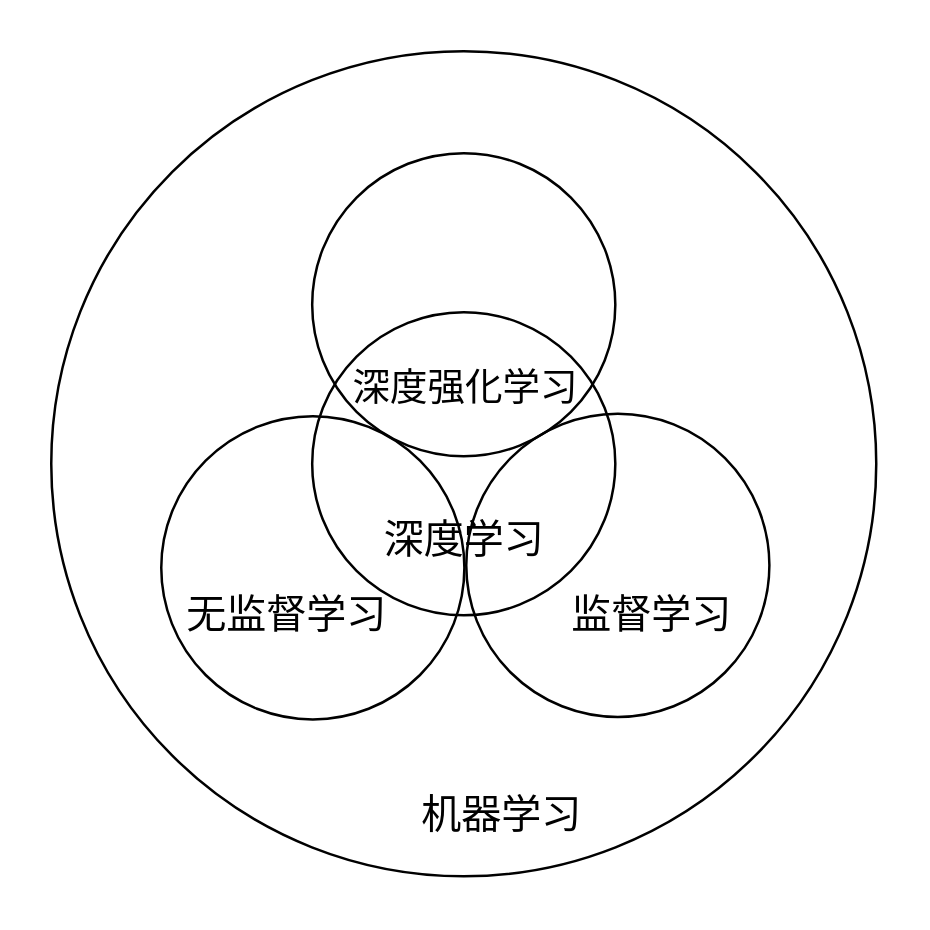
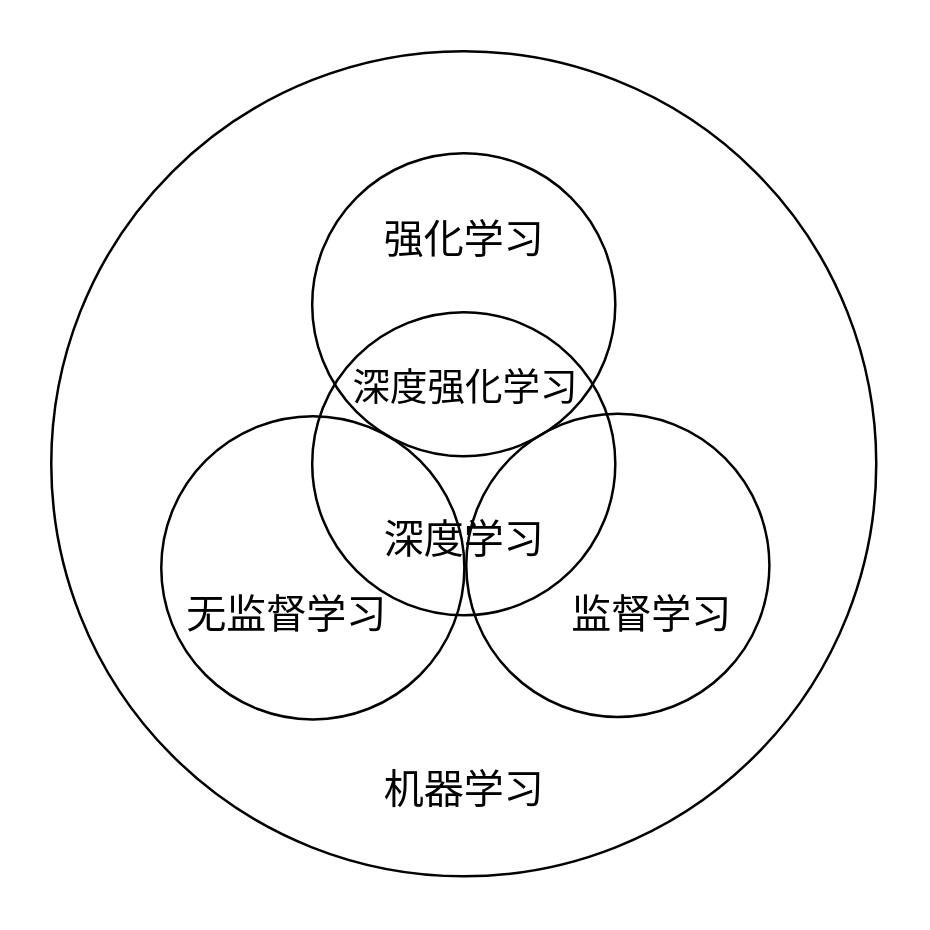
node "强化学习": added
node "机器学习": moved (501, 814) -> (464, 789)
